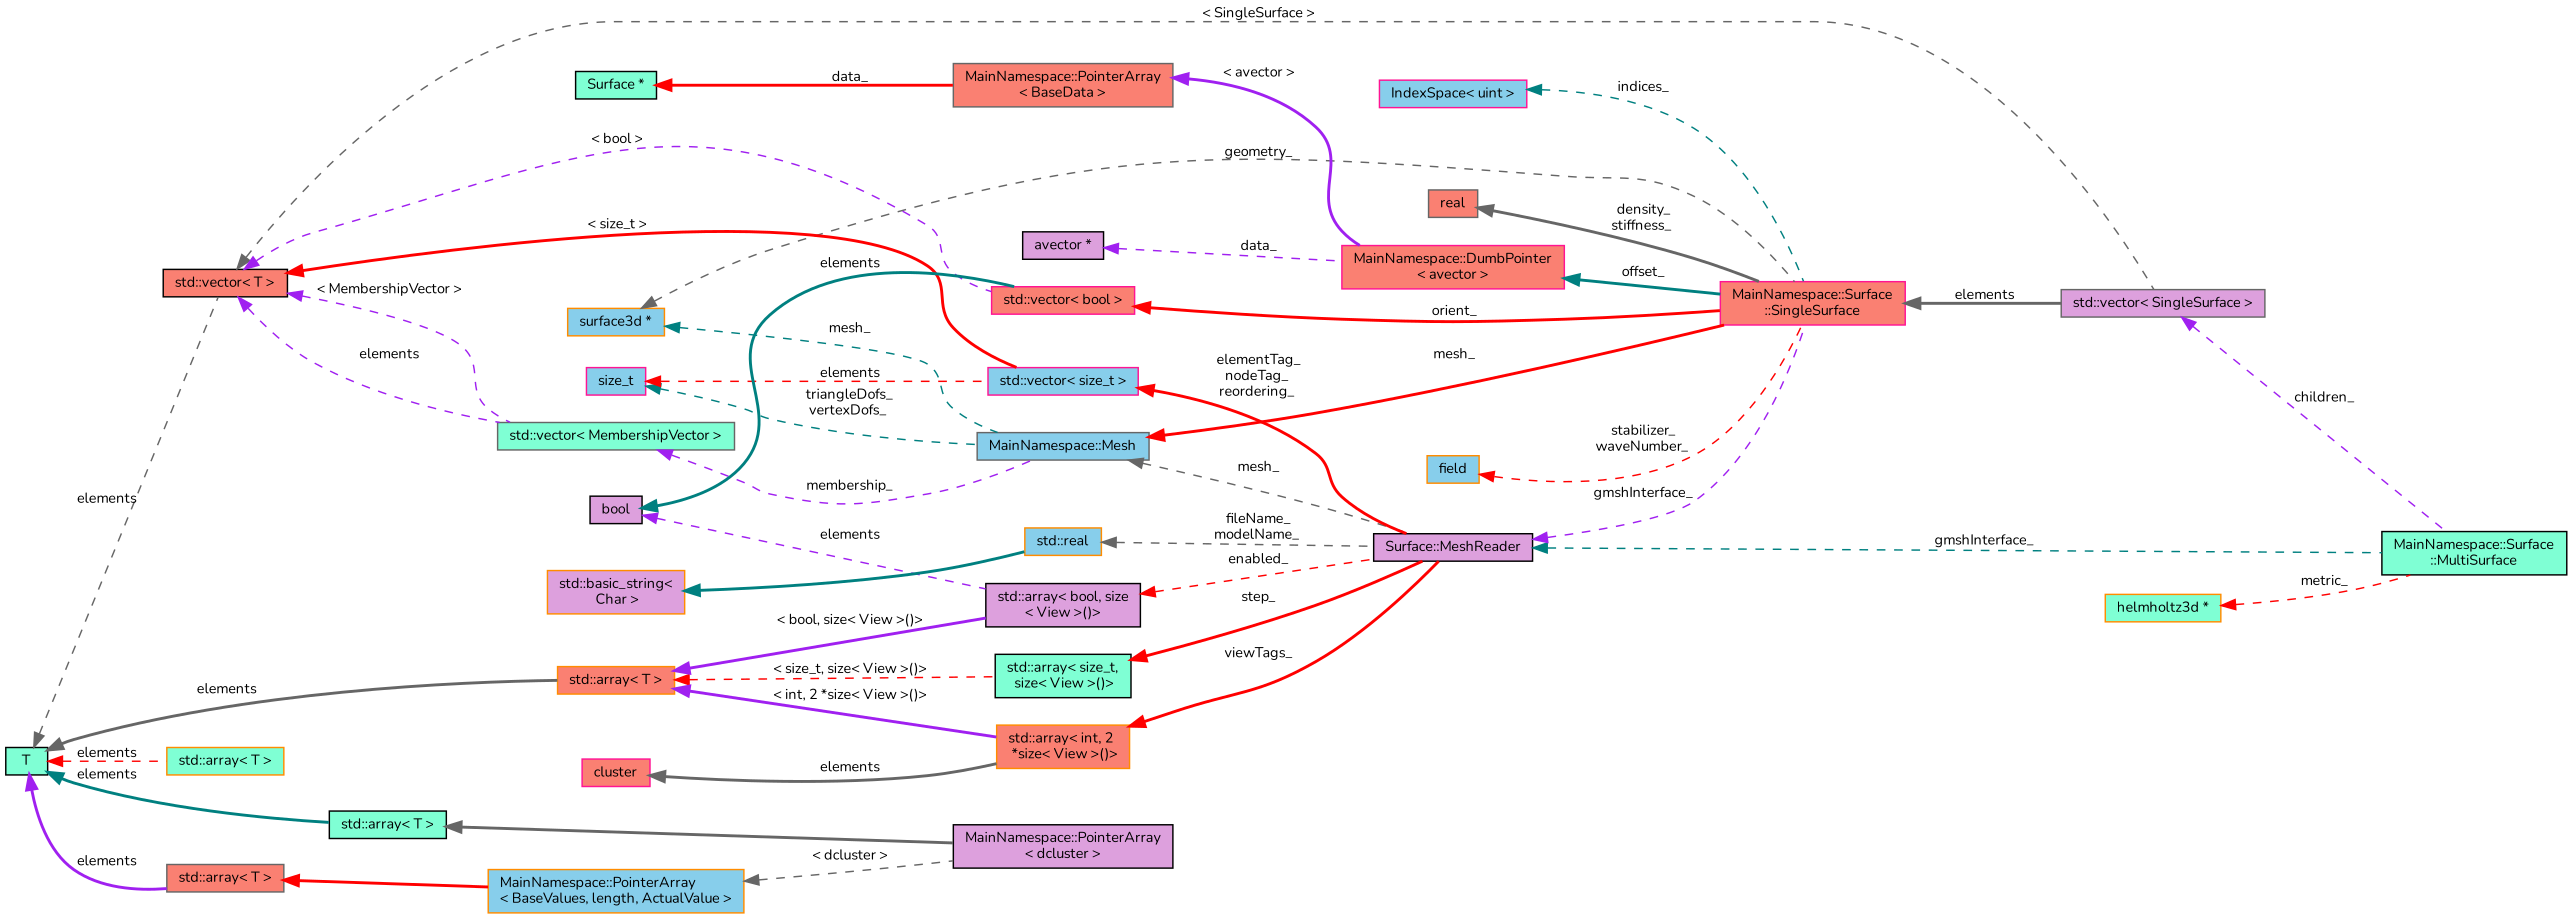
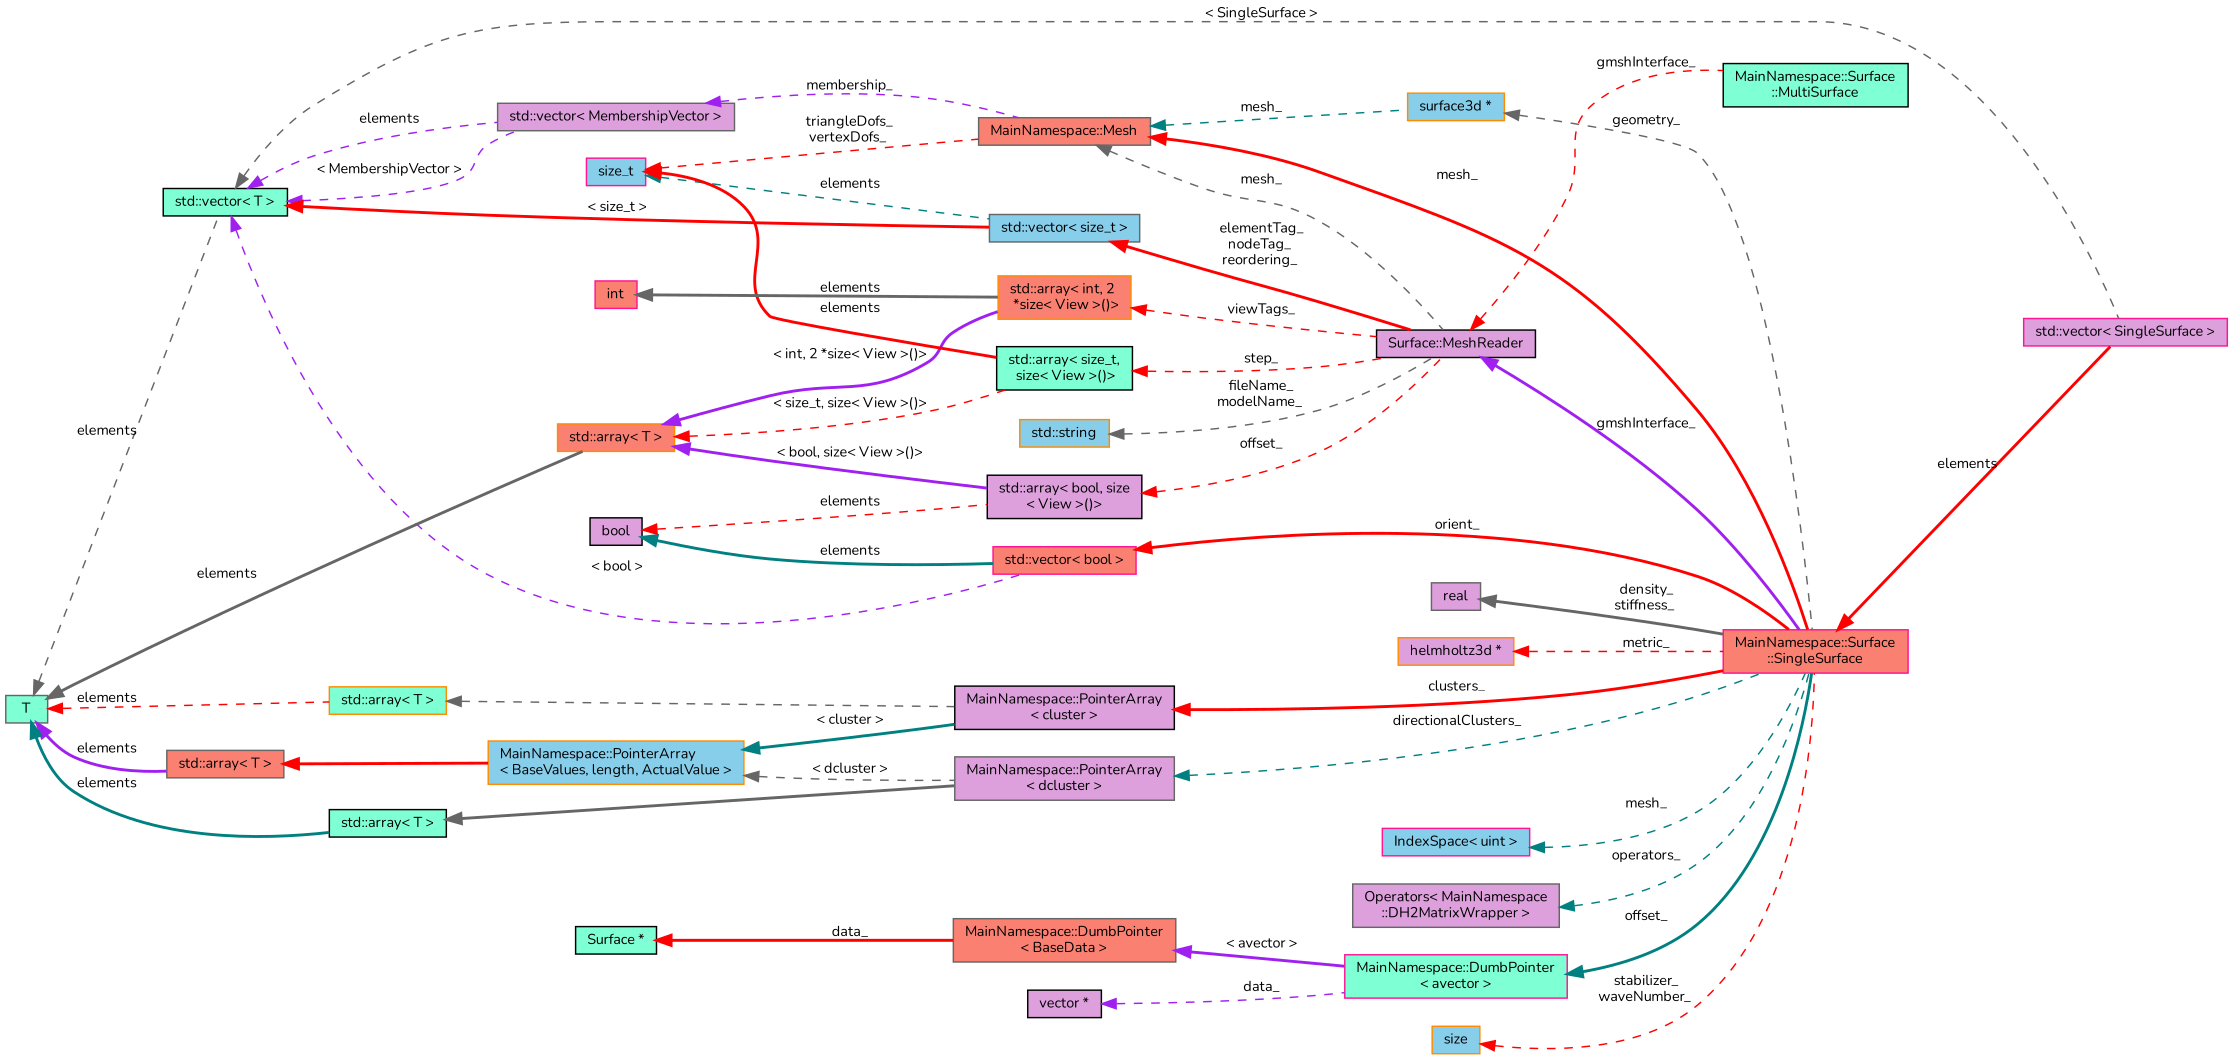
node "MainNamespace::PointerArray < BaseData >": label "MainNamespace::PointerArray < BaseData >" -> "MainNamespace::DumbPointer < BaseData >"
edge "MainNamespace::Surface ::SingleSurface" -> "IndexSpace< uint >": label " indices_" -> " mesh_"
node "real": fillcolor salmon -> plum
node "avector *": label "avector *" -> "vector *"
node "MainNamespace::DumbPointer < avector >": fillcolor salmon -> aquamarine
node "std::vector< T >": fillcolor salmon -> aquamarine
edge "std::vector< SingleSurface >" -> "MainNamespace::Surface ::SingleSurface": color gray40 -> red
node "std::vector< SingleSurface >": color gray40 -> deeppink
edge "std::array< size_t, size< View >()>" -> "size_t": added, label "elements"
edge "MainNamespace::Mesh" -> "surface3d *": reversed
edge "std::vector< size_t >" -> "size_t": color red -> teal
node "std::vector< size_t >": color deeppink -> gray40
edge "MainNamespace::Mesh" -> "size_t": color teal -> red
edge "MainNamespace::Surface ::MultiSurface" -> "std::vector< SingleSurface >": removed, label "children_"
node "std::vector< MembershipVector >": fillcolor aquamarine -> plum
node "MainNamespace::Mesh": fillcolor skyblue -> salmon
node "field": label "field" -> "size"
edge "MainNamespace::Surface ::SingleSurface" -> "Surface::MeshReader": style dashed -> bold
node "std::real": label "std::real" -> "std::string"
edge "MainNamespace::Surface ::MultiSurface" -> "Surface::MeshReader": color teal -> red
edge "std::array< bool, size < View >()>" -> "bool": color purple -> red
edge "Surface::MeshReader" -> "std::array< bool, size < View >()>": label " enabled_" -> " offset_"
node "std::basic_string< Char >": removed
edge "MainNamespace::Surface ::MultiSurface" -> "helmholtz3d *": now "MainNamespace::Surface ::SingleSurface" -> "helmholtz3d *"
node "helmholtz3d *": fillcolor aquamarine -> plum
edge "Surface::MeshReader" -> "std::array< size_t, size< View >()>": style bold -> dashed
edge "Surface::MeshReader" -> "std::array< int, 2 *size< View >()>": style bold -> dashed
node "MainNamespace::PointerArray < cluster >": added
edge "MainNamespace::Surface ::SingleSurface" -> "MainNamespace::PointerArray < dcluster >": added, label "directionalClusters_"
node "T": color black -> gray40
node "cluster": label "cluster" -> "int"
node "MainNamespace::PointerArray < dcluster >": color black -> gray40
node "Operators< MainNamespace ::DH2MatrixWrapper >": added
